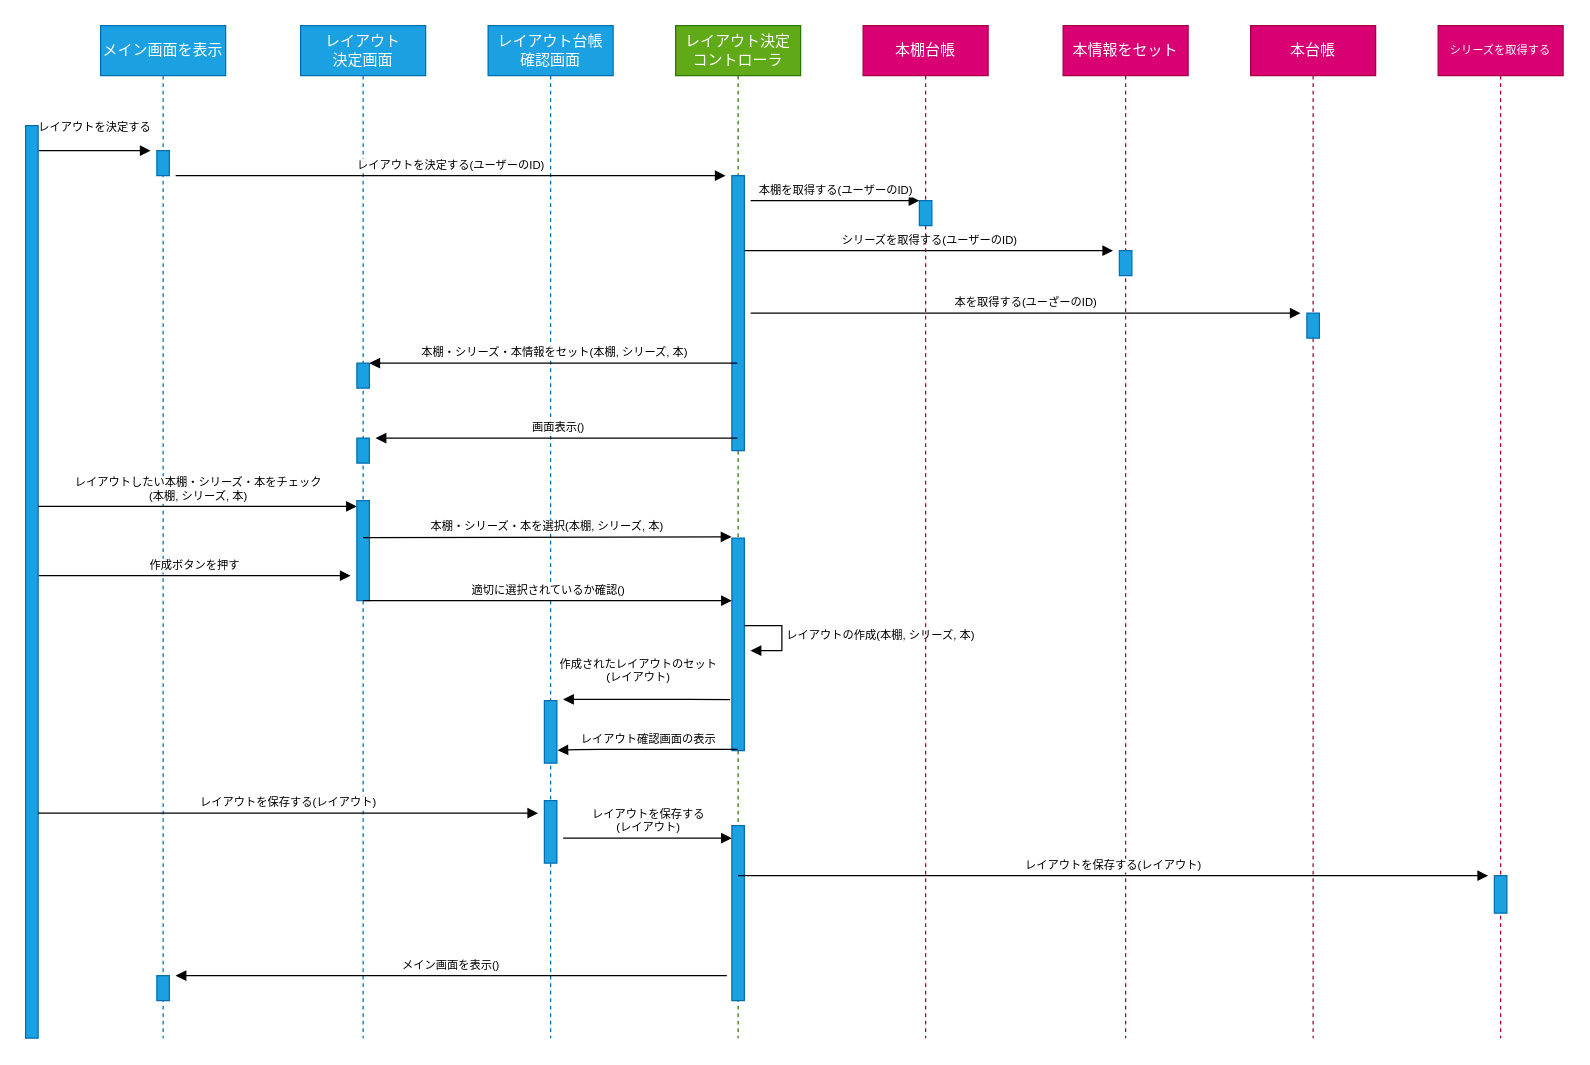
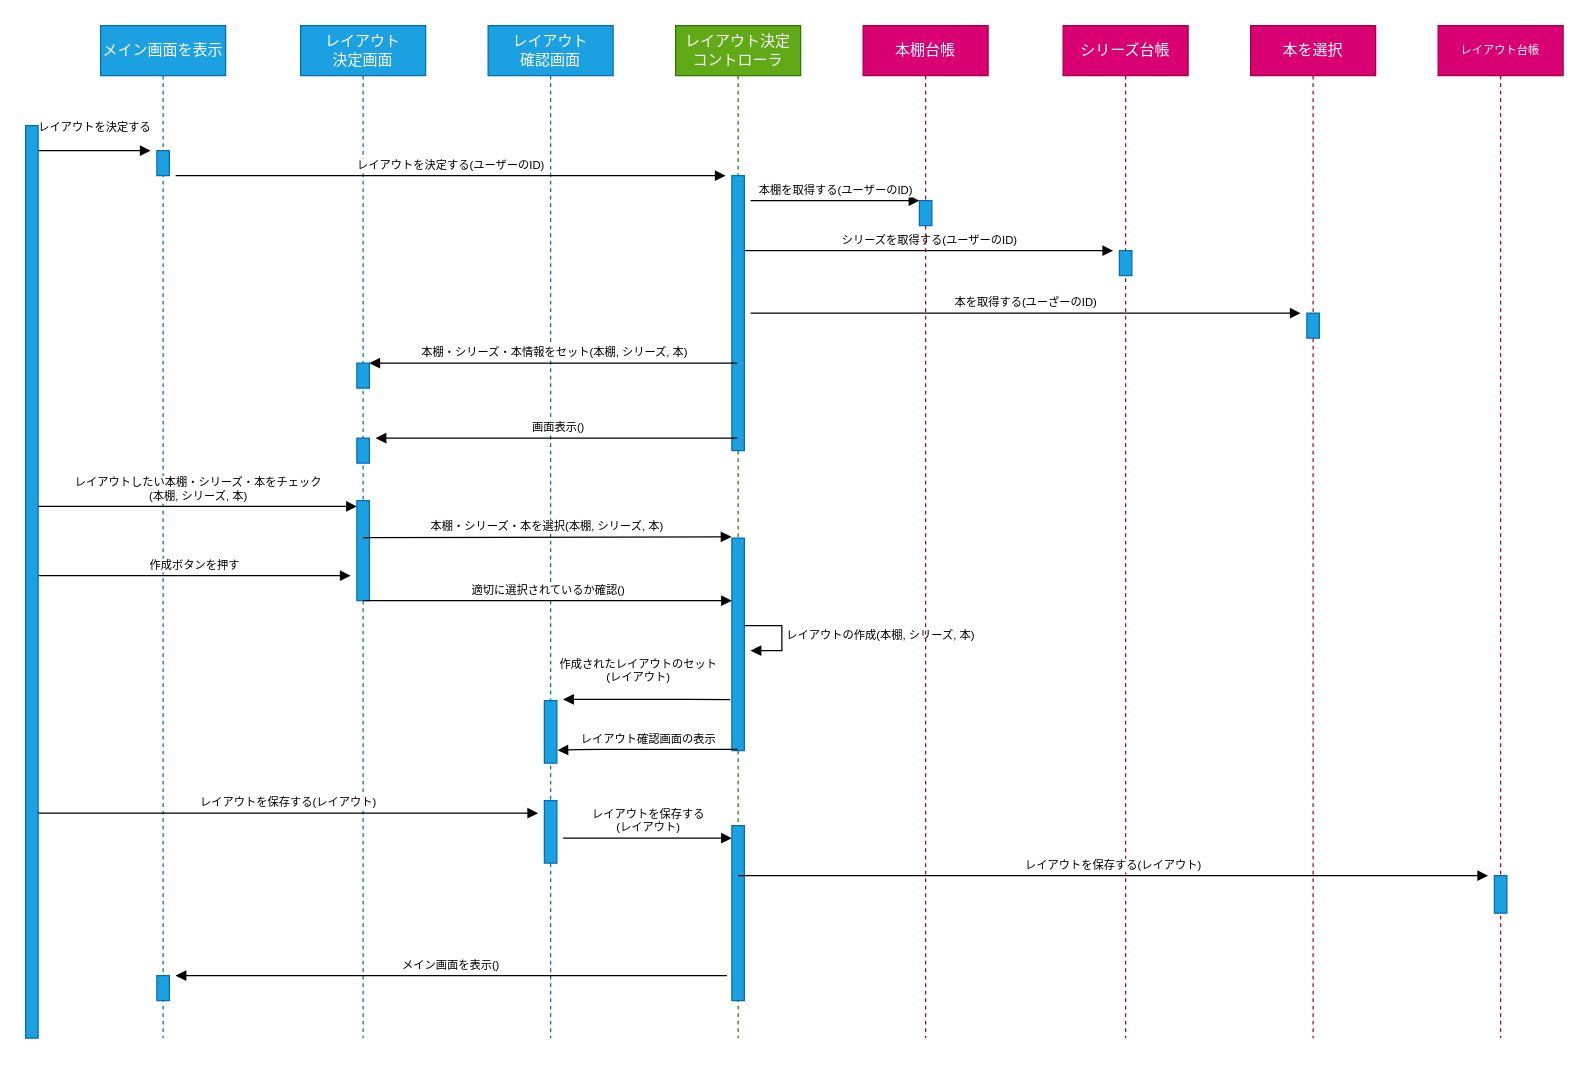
node "レイアウト台帳 確認画面": label "レイアウト台帳 確認画面" -> "レイアウト 確認画面"
node "本情報をセット": label "本情報をセット" -> "シリーズ台帳"
node "本台帳": label "本台帳" -> "本を選択"
node "シリーズを取得する": label "シリーズを取得する" -> "レイアウト台帳"
